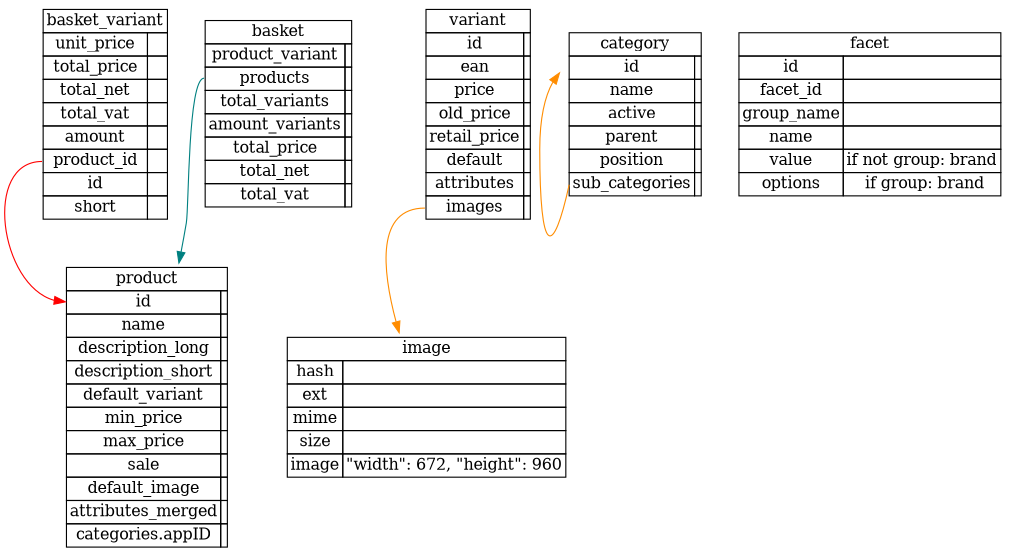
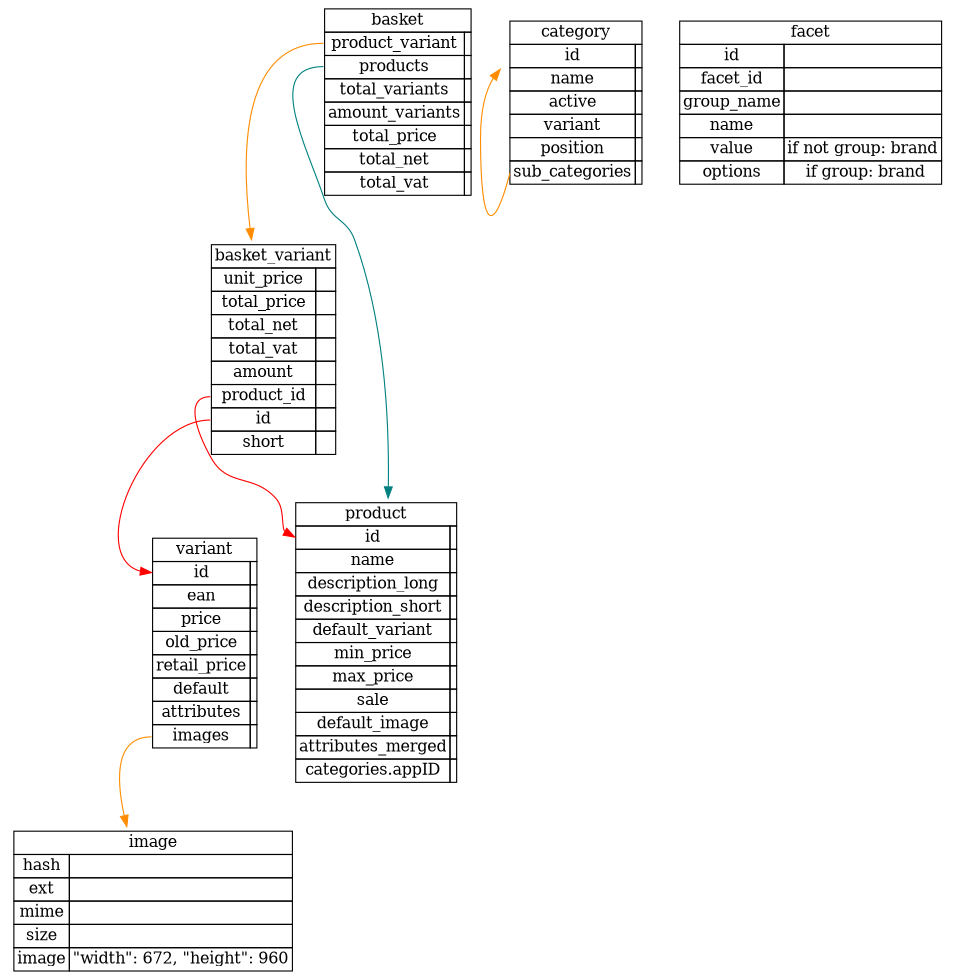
edge "basket" -> "basket_variant": added
node "category": text "parent" -> "variant"
edge "basket_variant" -> "variant": added
